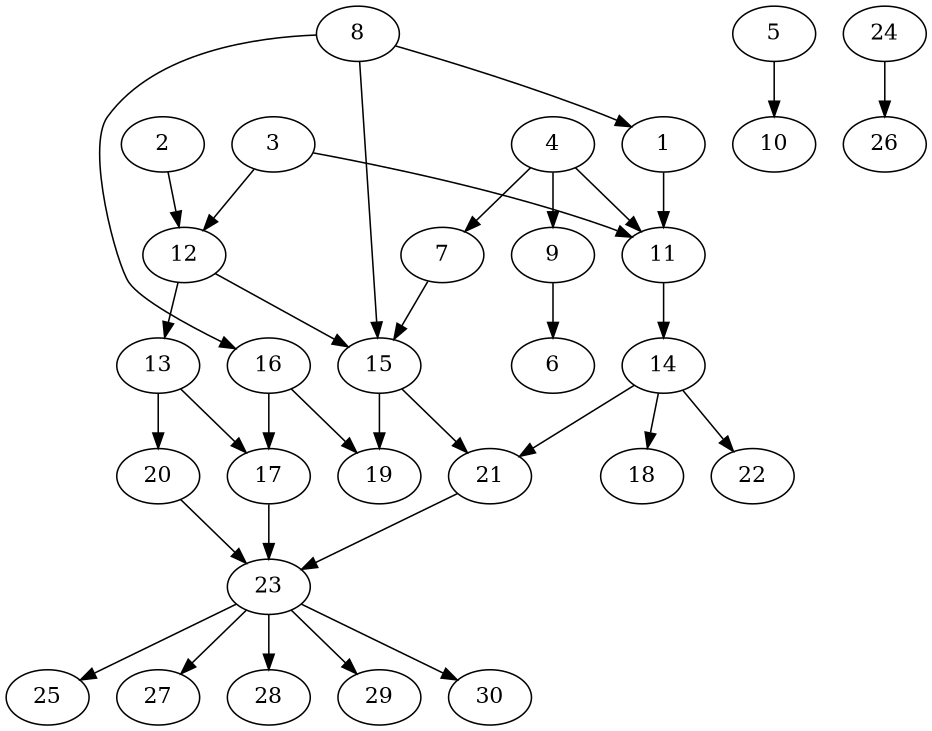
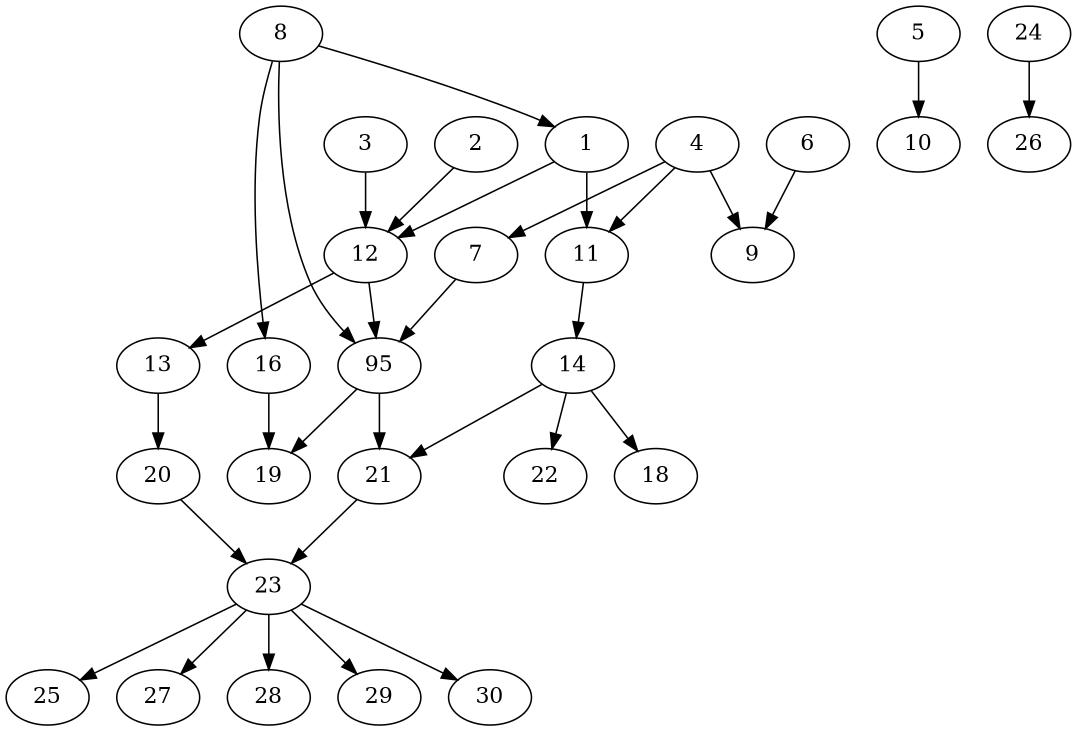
edge "3" -> "11": removed
edge "1" -> "12": added
edge "9" -> "6": reversed
node "15": label "15" -> "95"
node "17": removed
